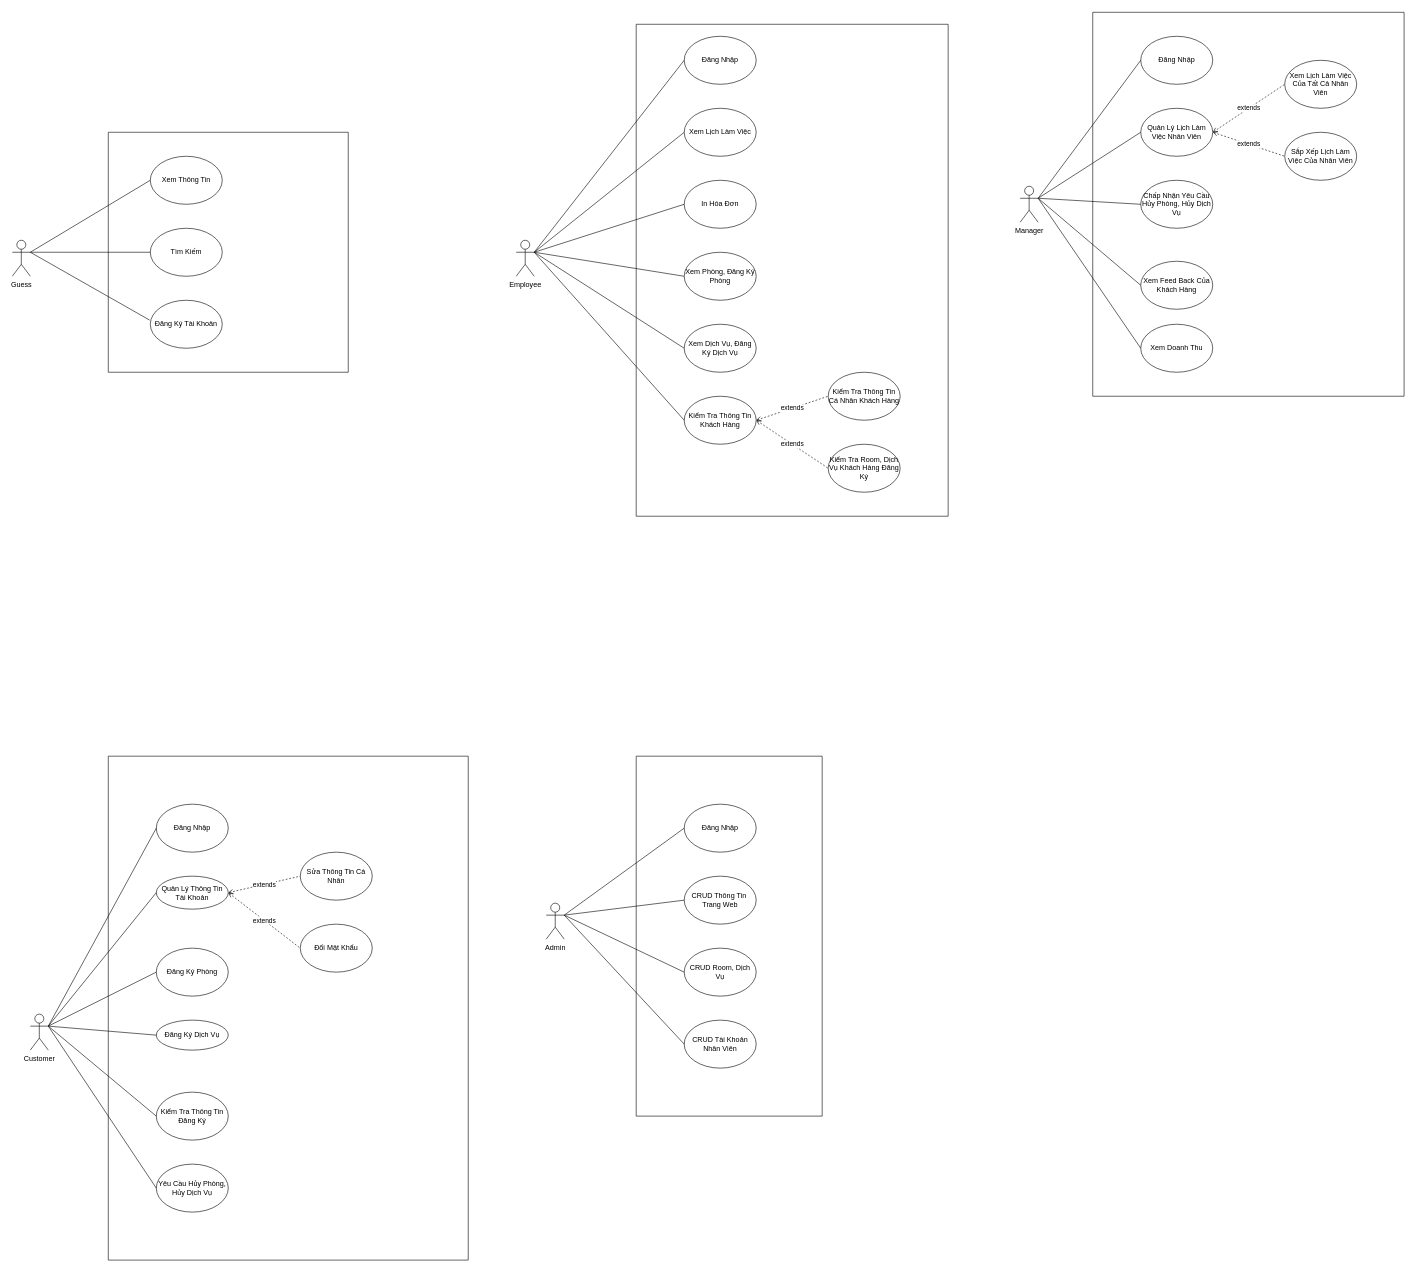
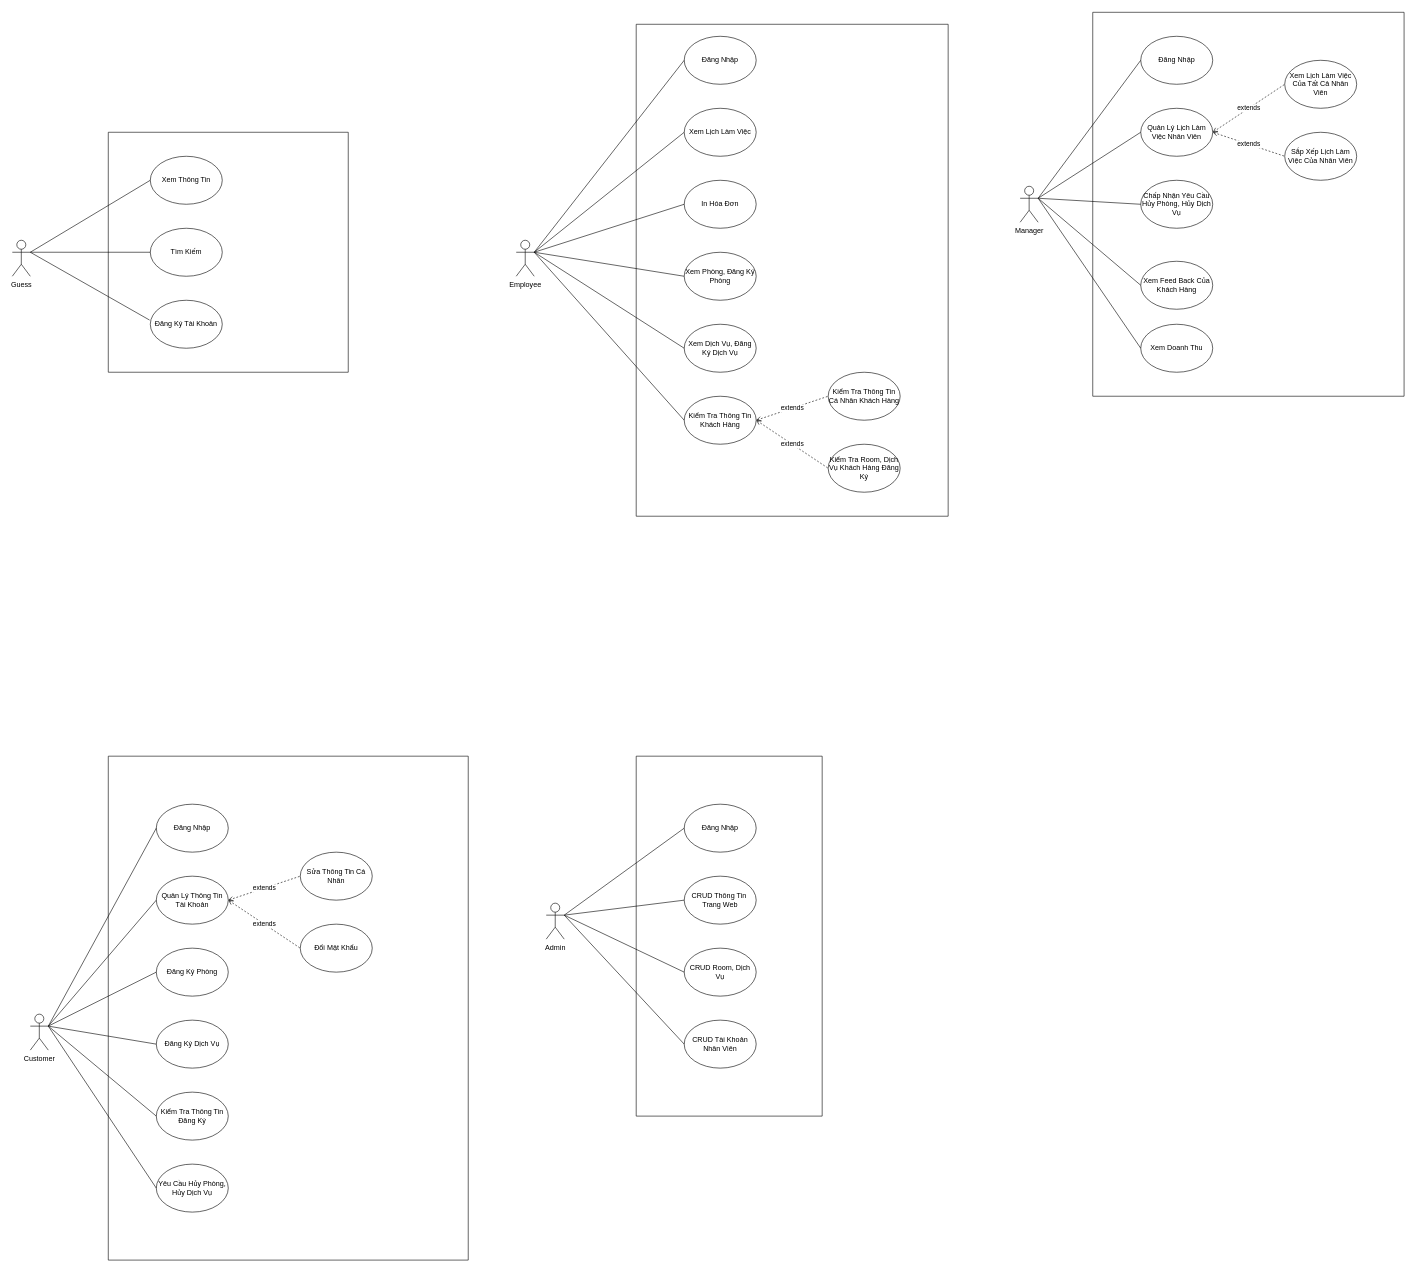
node "Quản Lý Thông Tin Tài Khoản": size 72x33 -> 72x48
node "Đăng Ký Dịch Vụ": size 72x30 -> 72x48
